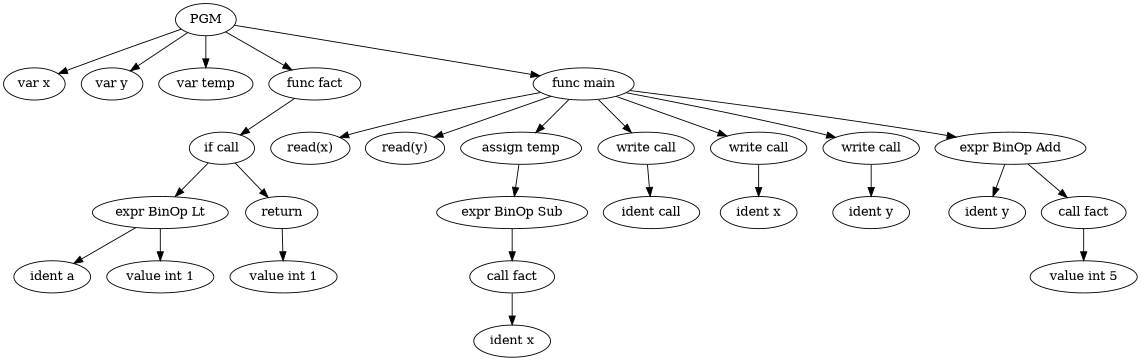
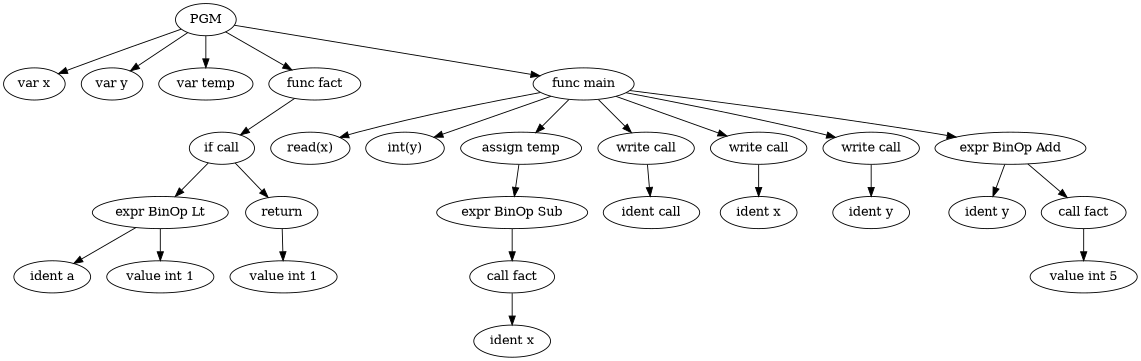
node "read(y)": label "read(y)" -> "int(y)"
